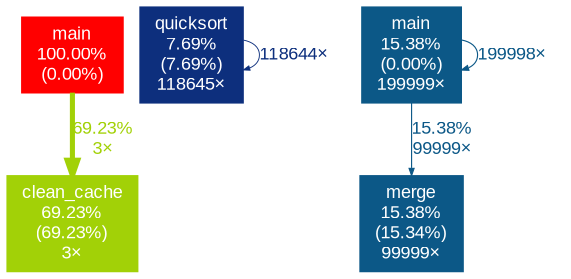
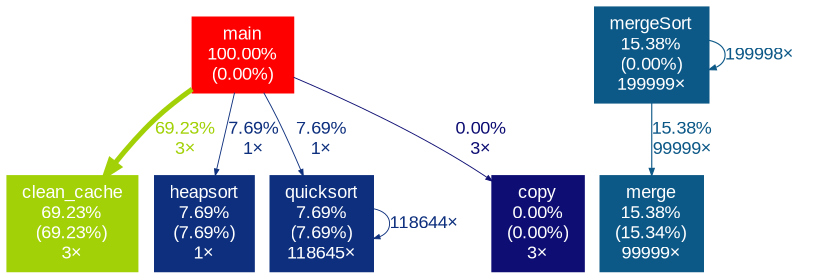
node "main 15.38% (0.00%) 199999×": label "main 15.38% (0.00%) 199999×" -> "mergeSort 15.38% (0.00%) 199999×"
edge "main 100.00% (0.00%)" -> "quicksort 7.69% (7.69%) 118645×": added, label "7.69% 1×"
node "heapsort 7.69% (7.69%) 1×": added
node "copy 0.00% (0.00%) 3×": added
